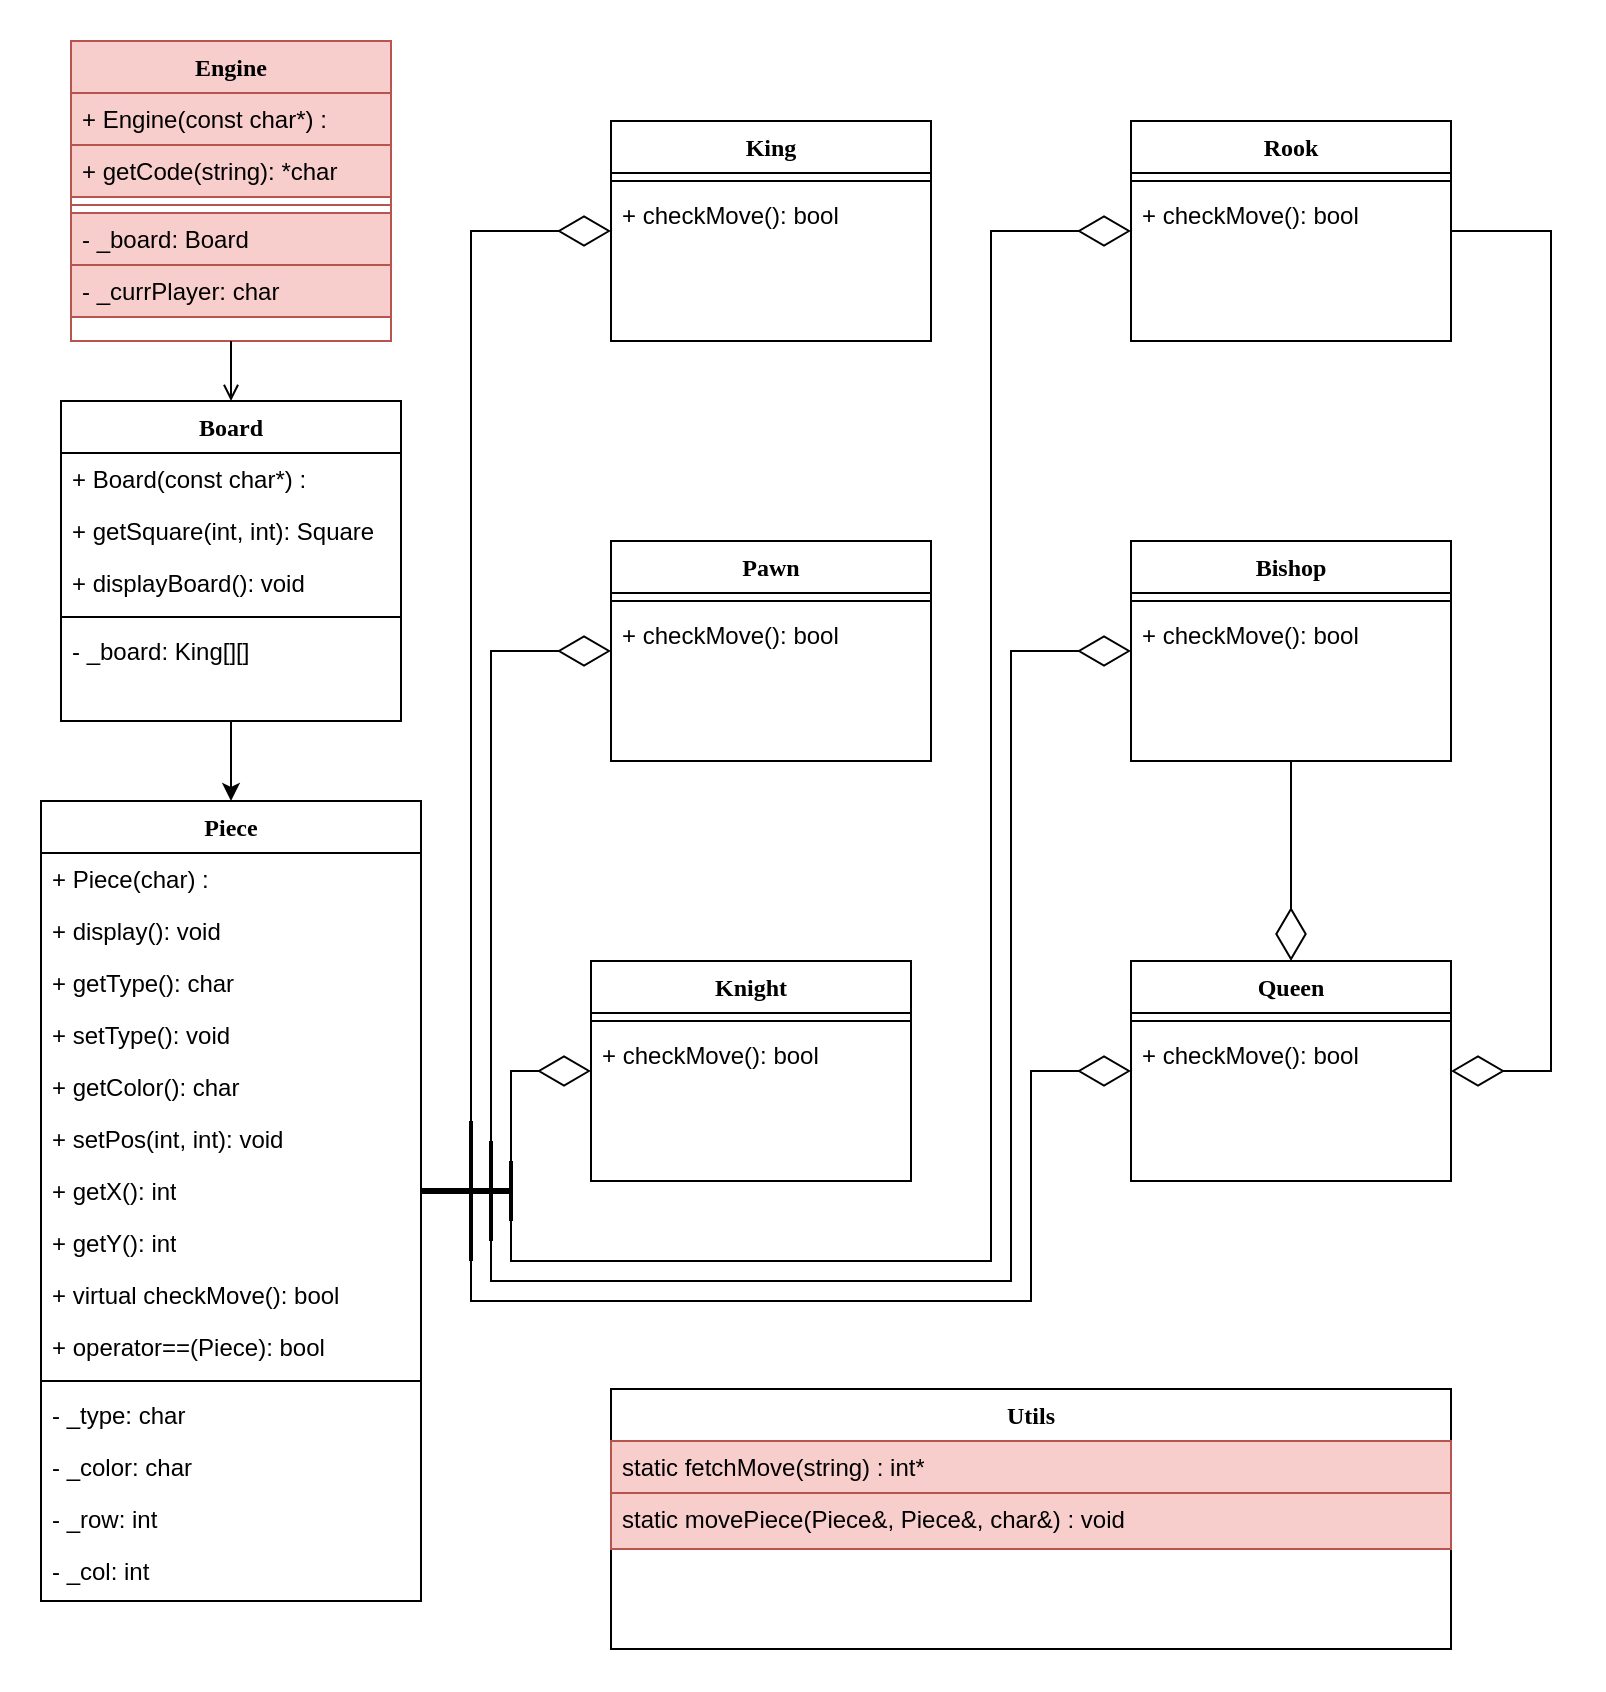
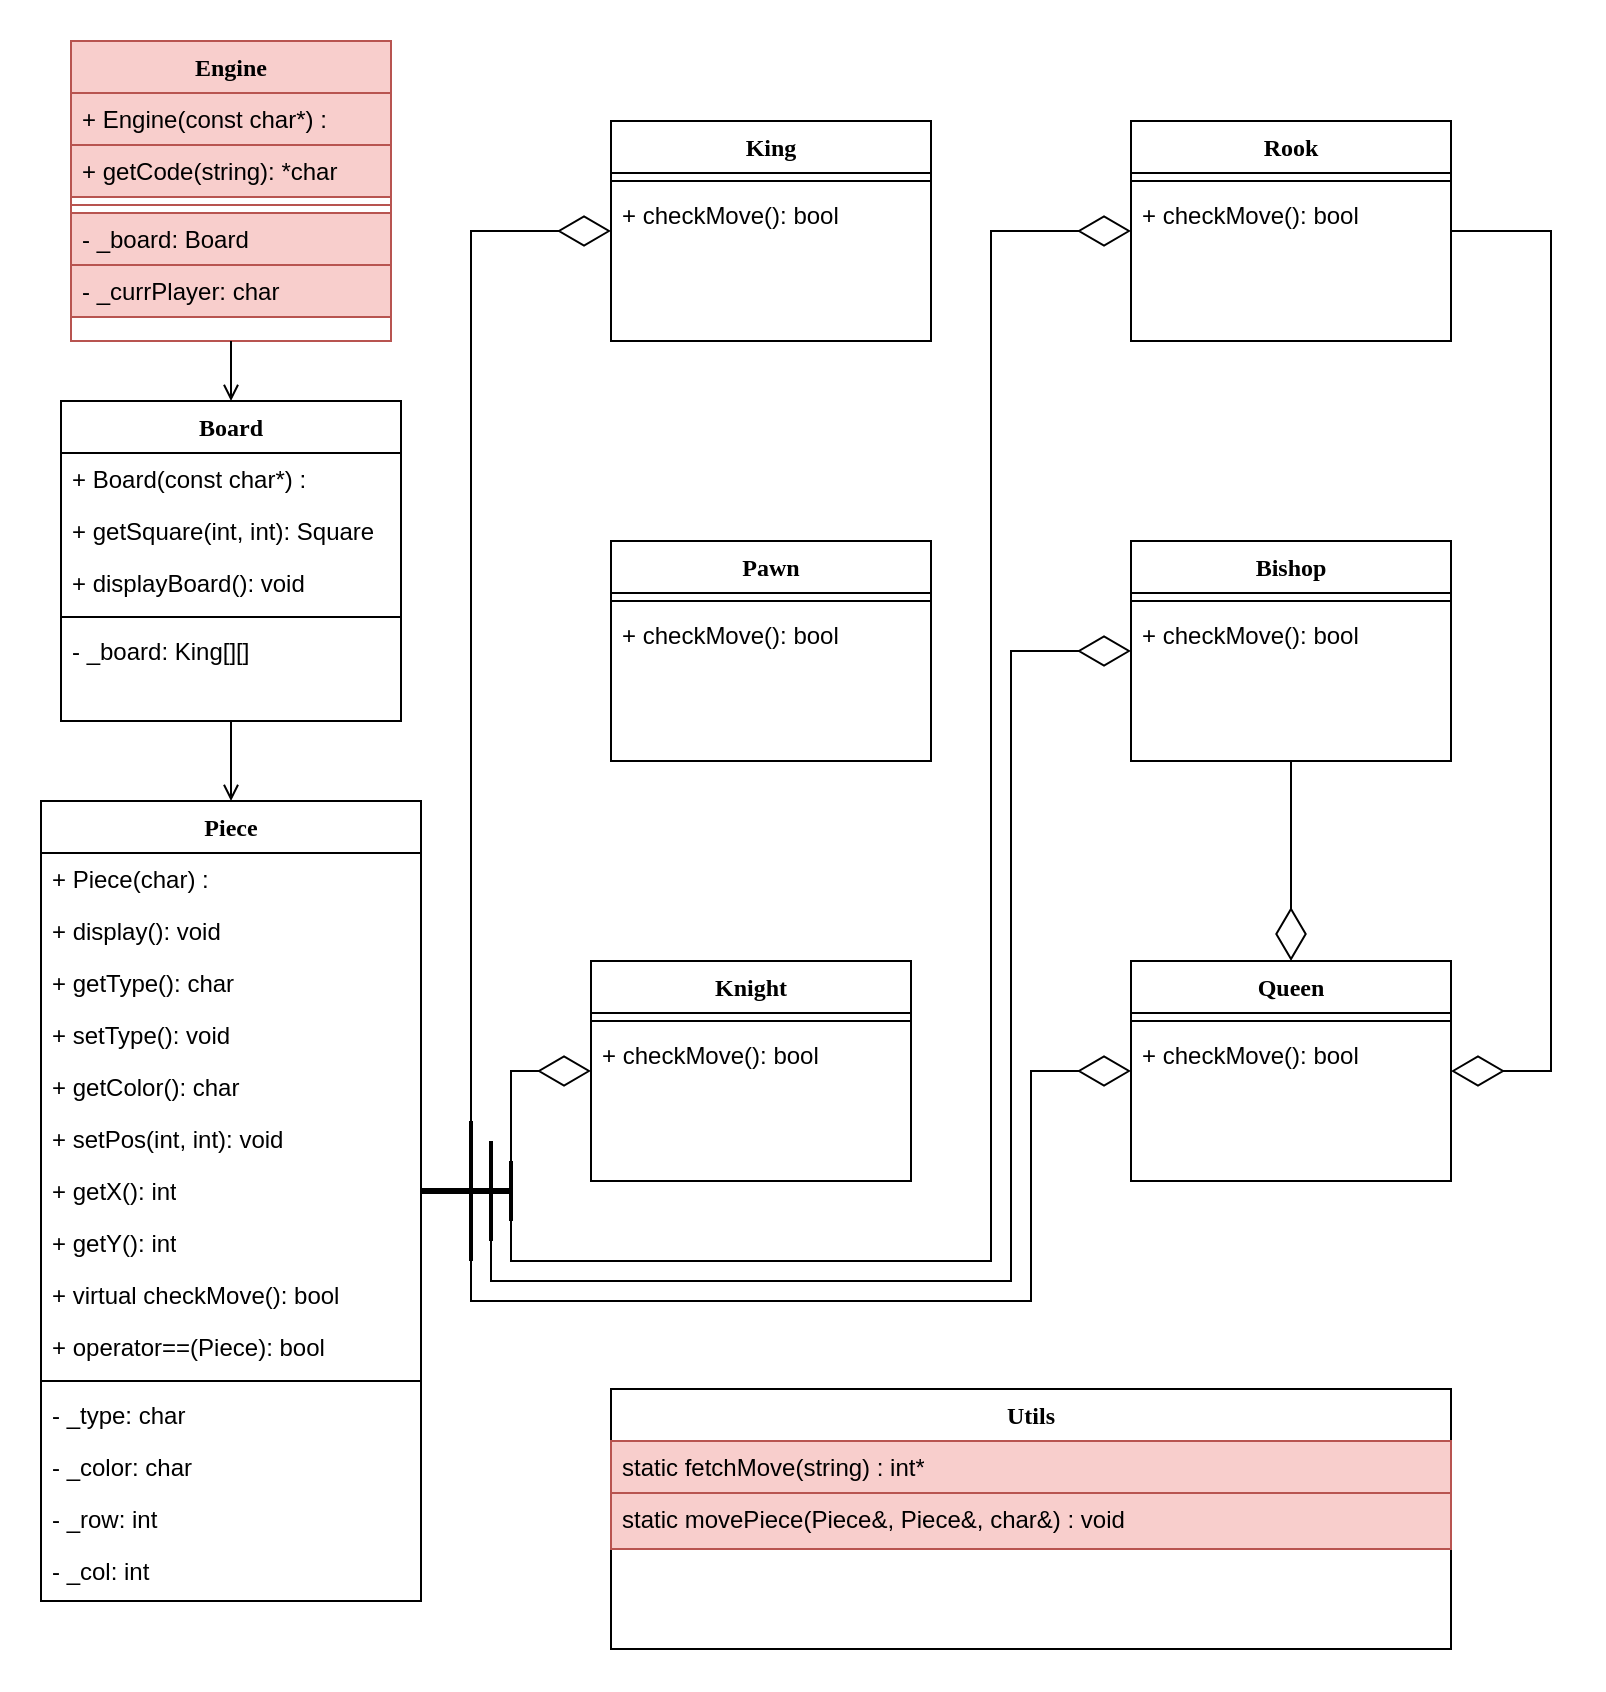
edge "Board" -> "Piece": arrowhead classic -> open
edge "+ getX(): int" -> "Pawn": removed
